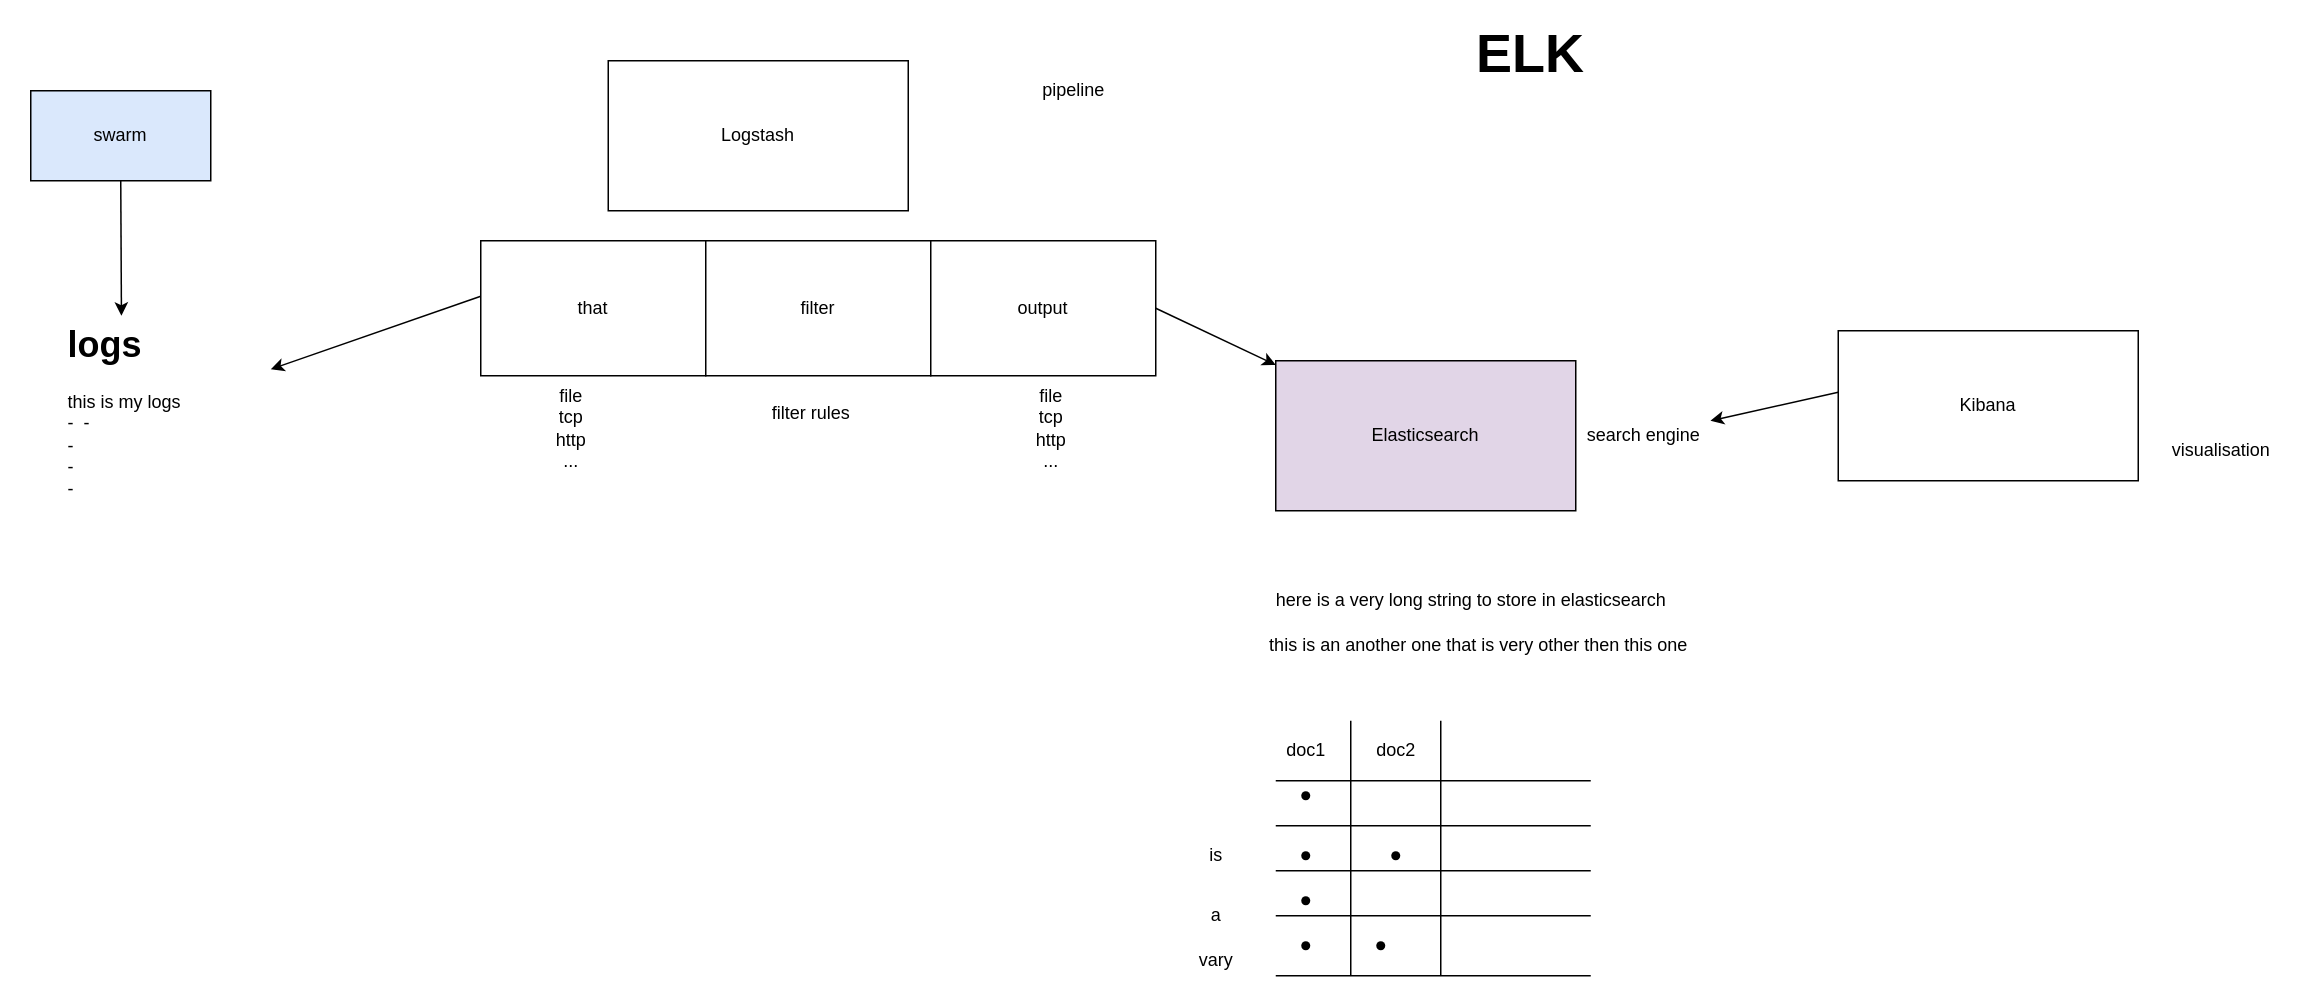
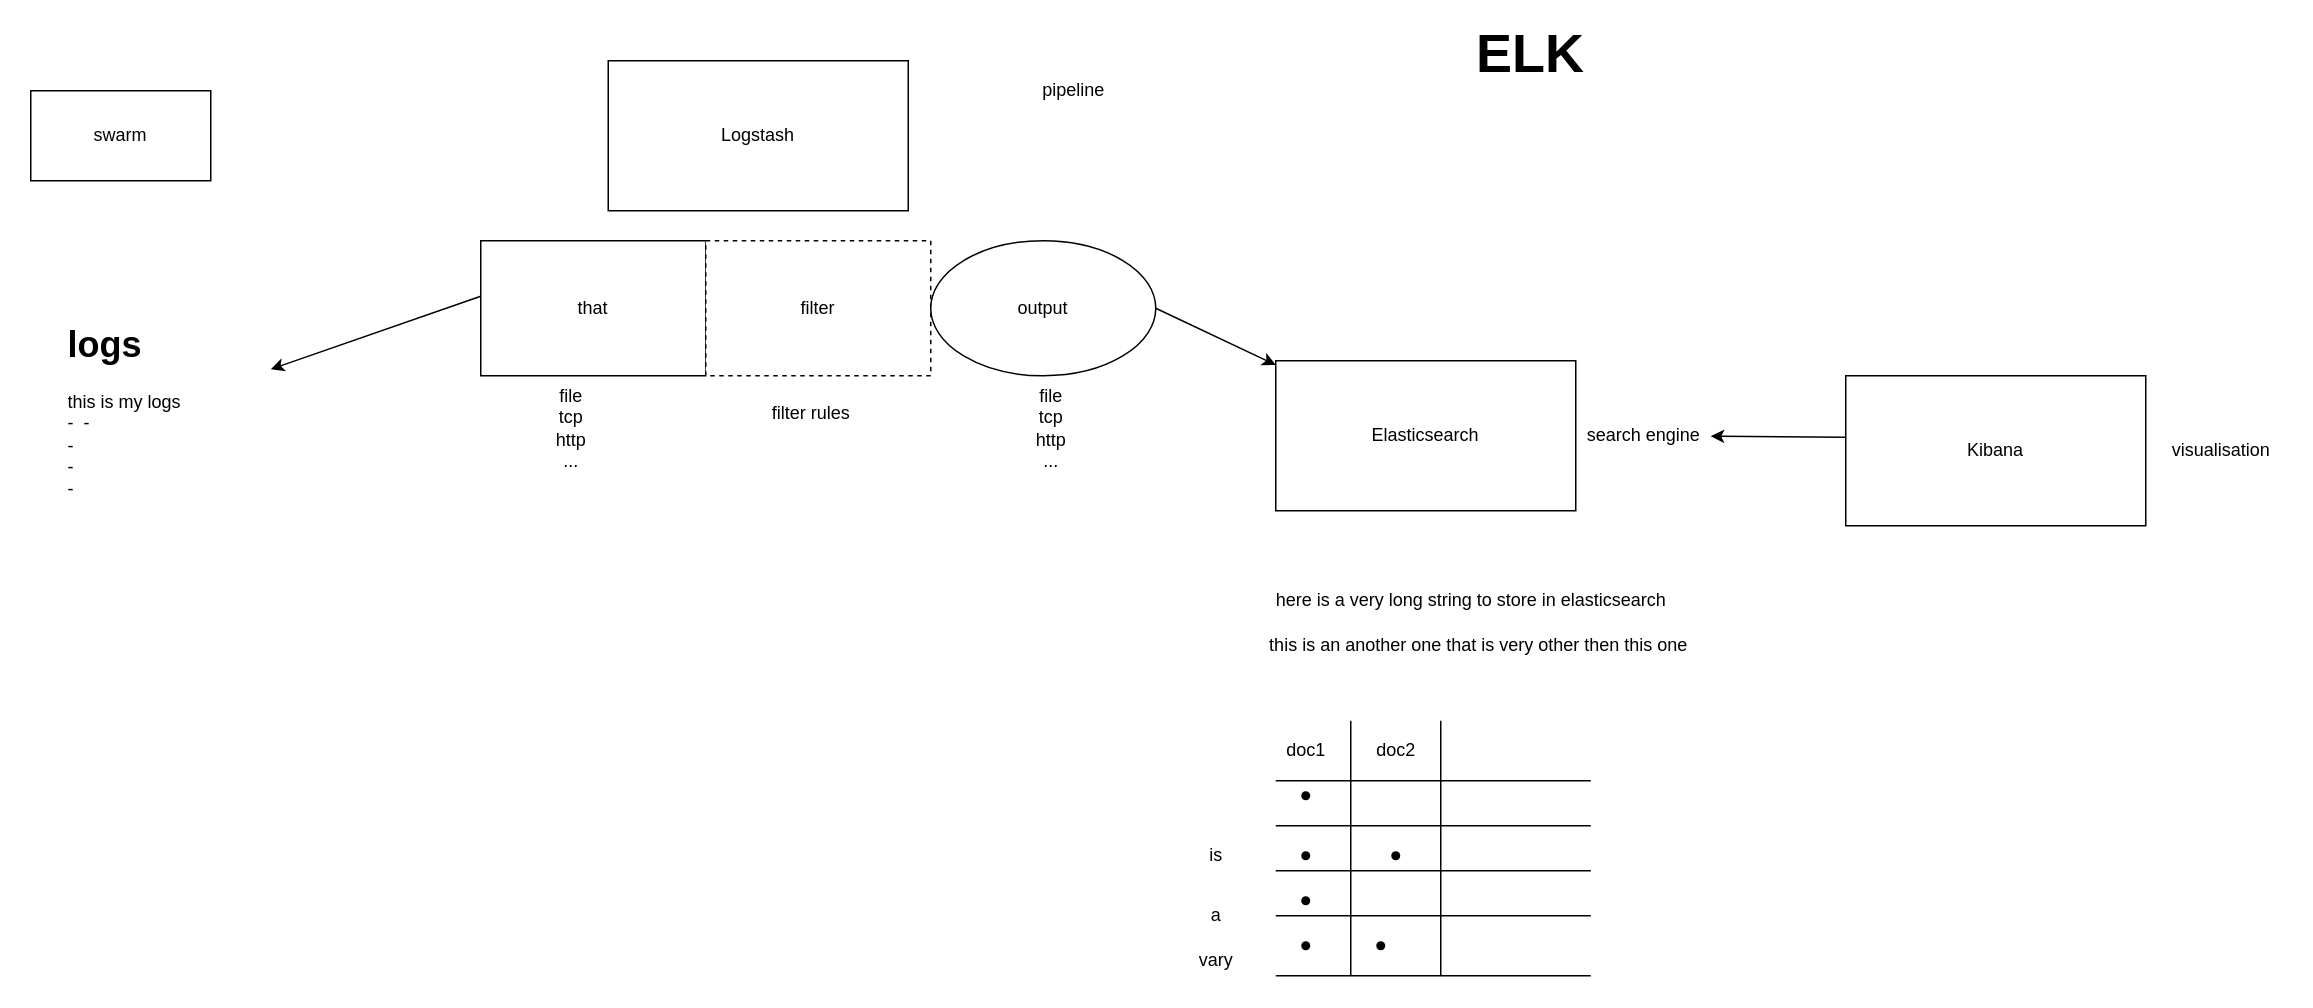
node "swarm": fillcolor #dae8fc -> #ffffff
edge "swarm" -> "logs this is my logs - - - - - - -": removed
node "filter": style solid -> dashed
node "output": shape rectangle -> ellipse
node "Kibana": moved (1988, 406) -> (1996, 451)
node "Elasticsearch": fillcolor #e1d5e7 -> #ffffff
